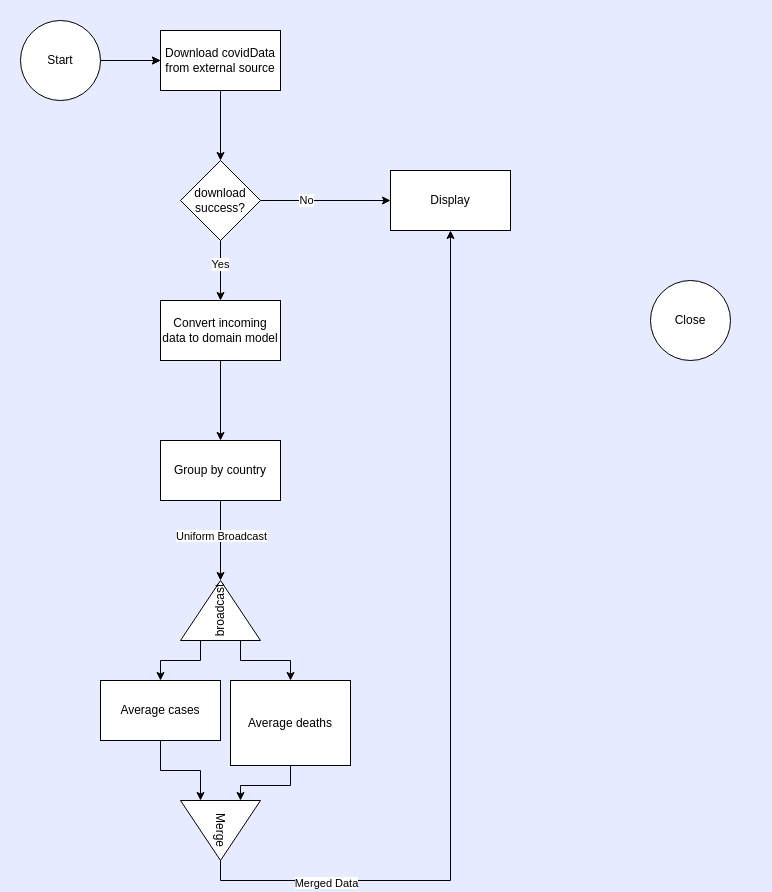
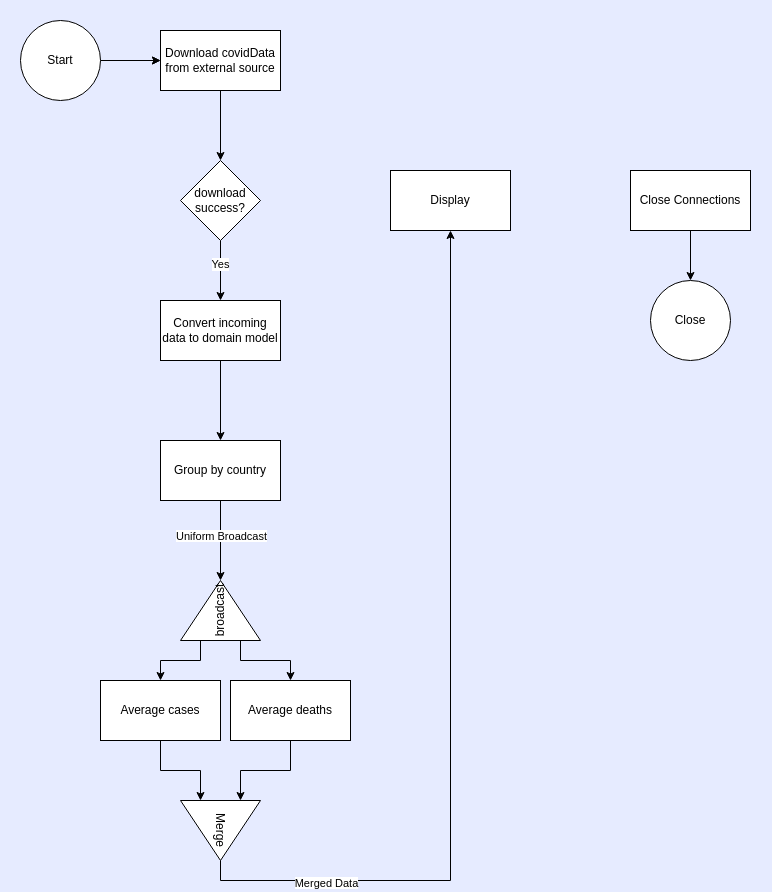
edge "download success?" -> "Display": removed, label "No"
node "Close Connections": added
edge "Close Connections" -> "Close": added
node "Average deaths": size 120x85 -> 120x60
